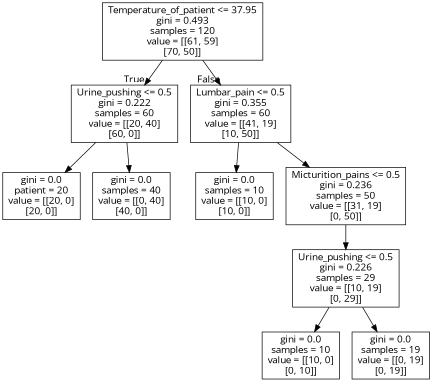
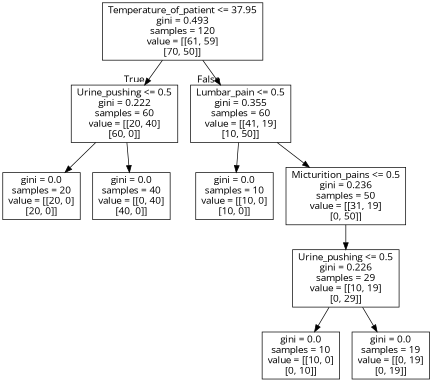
node "gini = 0.0 patient = 20 value = [[20, 0] [20, 0]]": label "gini = 0.0 patient = 20 value = [[20, 0] [20, 0]]" -> "gini = 0.0 samples = 20 value = [[20, 0] [20, 0]]"
